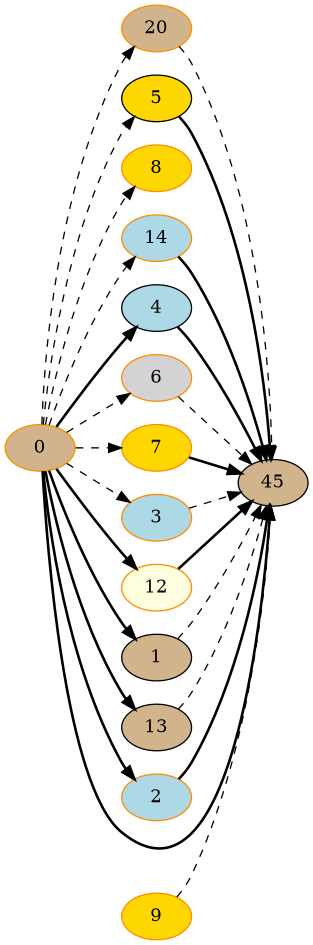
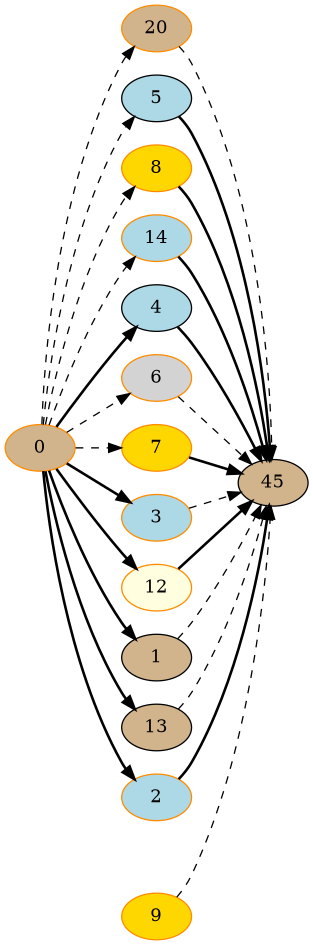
node "5": fillcolor gold -> lightblue
edge "0" -> "3": style dashed -> bold
edge "0" -> "45": now "8" -> "45"
